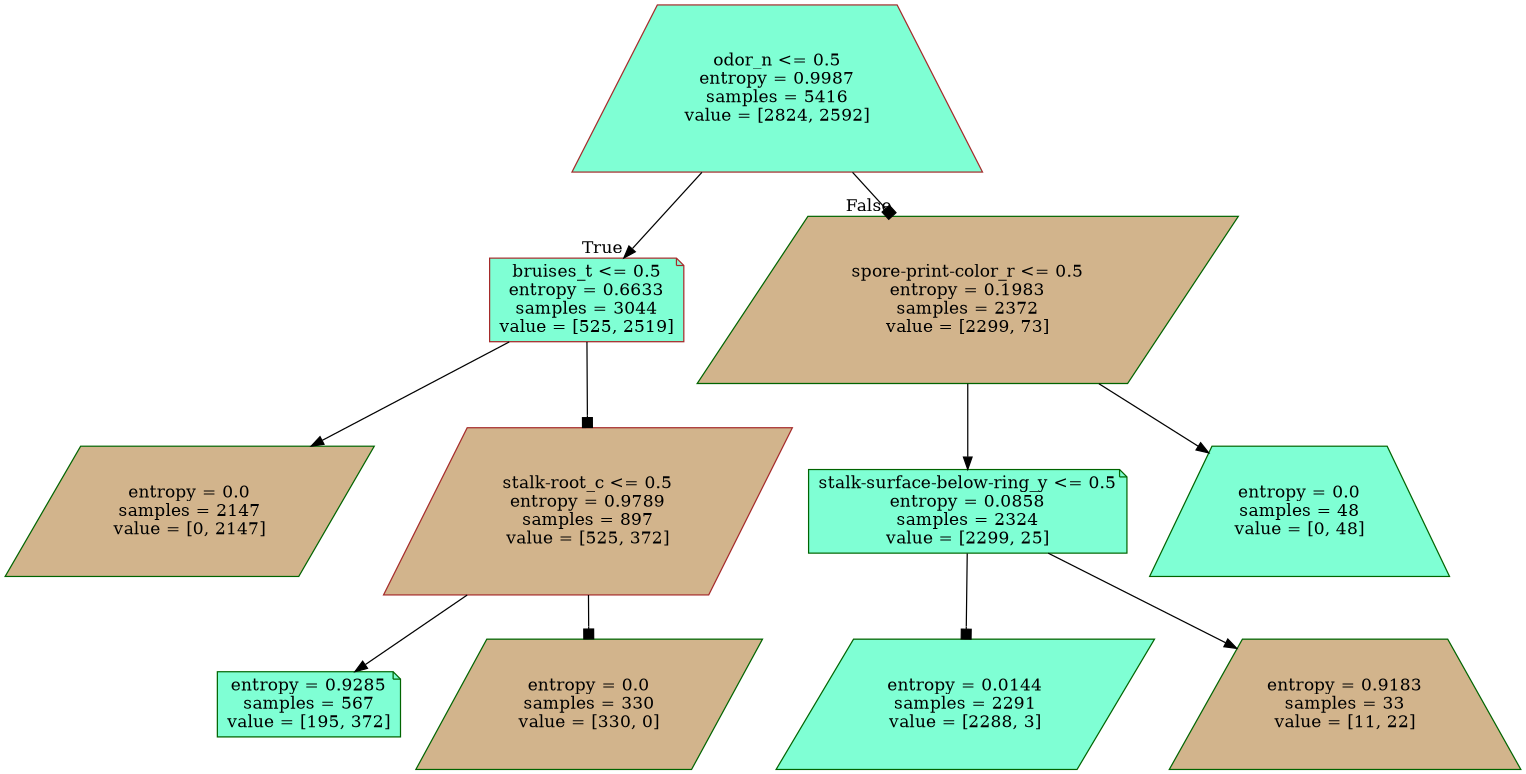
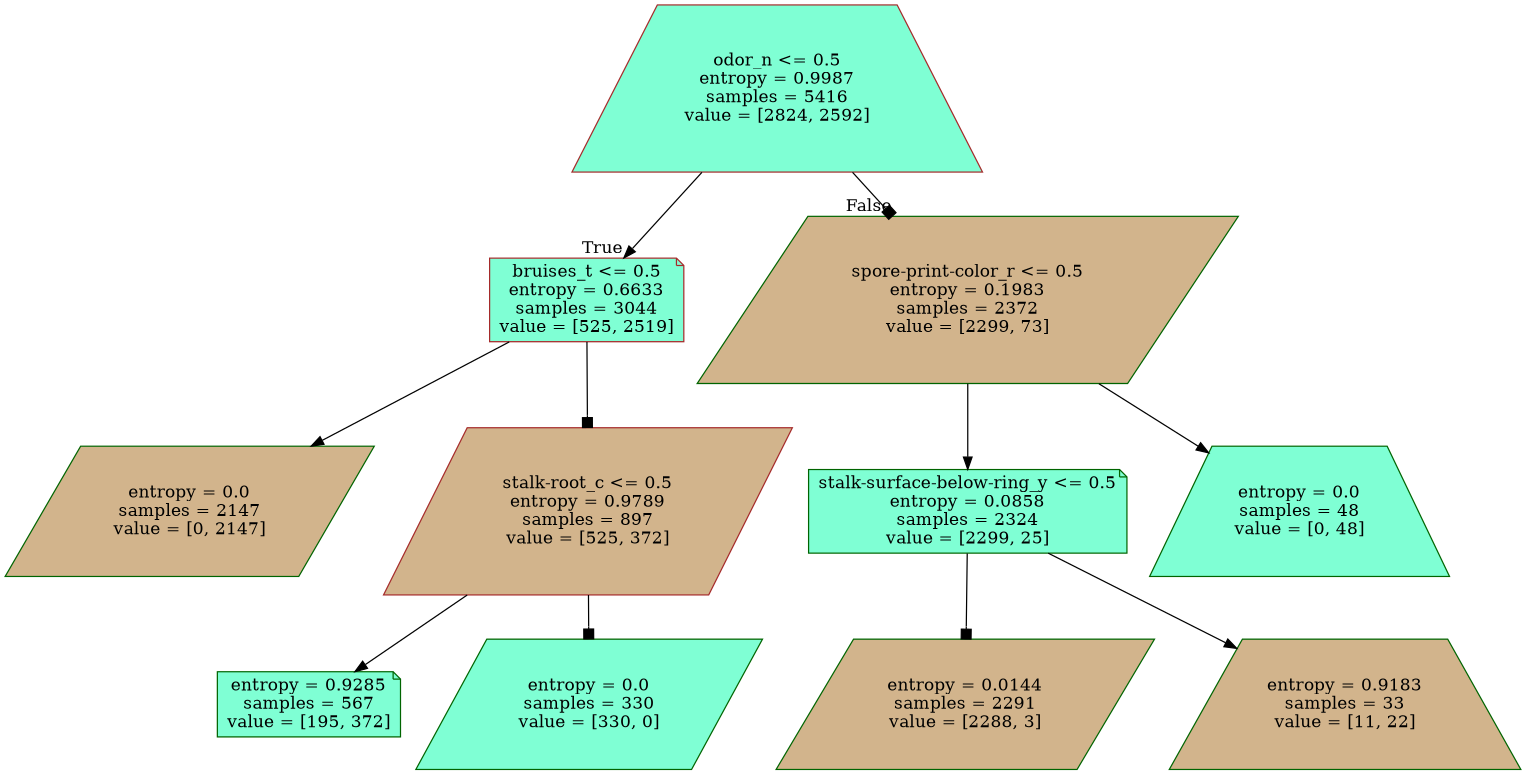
node "entropy = 0.0 samples = 330 value = [330, 0]": fillcolor tan -> aquamarine
node "entropy = 0.0144 samples = 2291 value = [2288, 3]": fillcolor aquamarine -> tan
